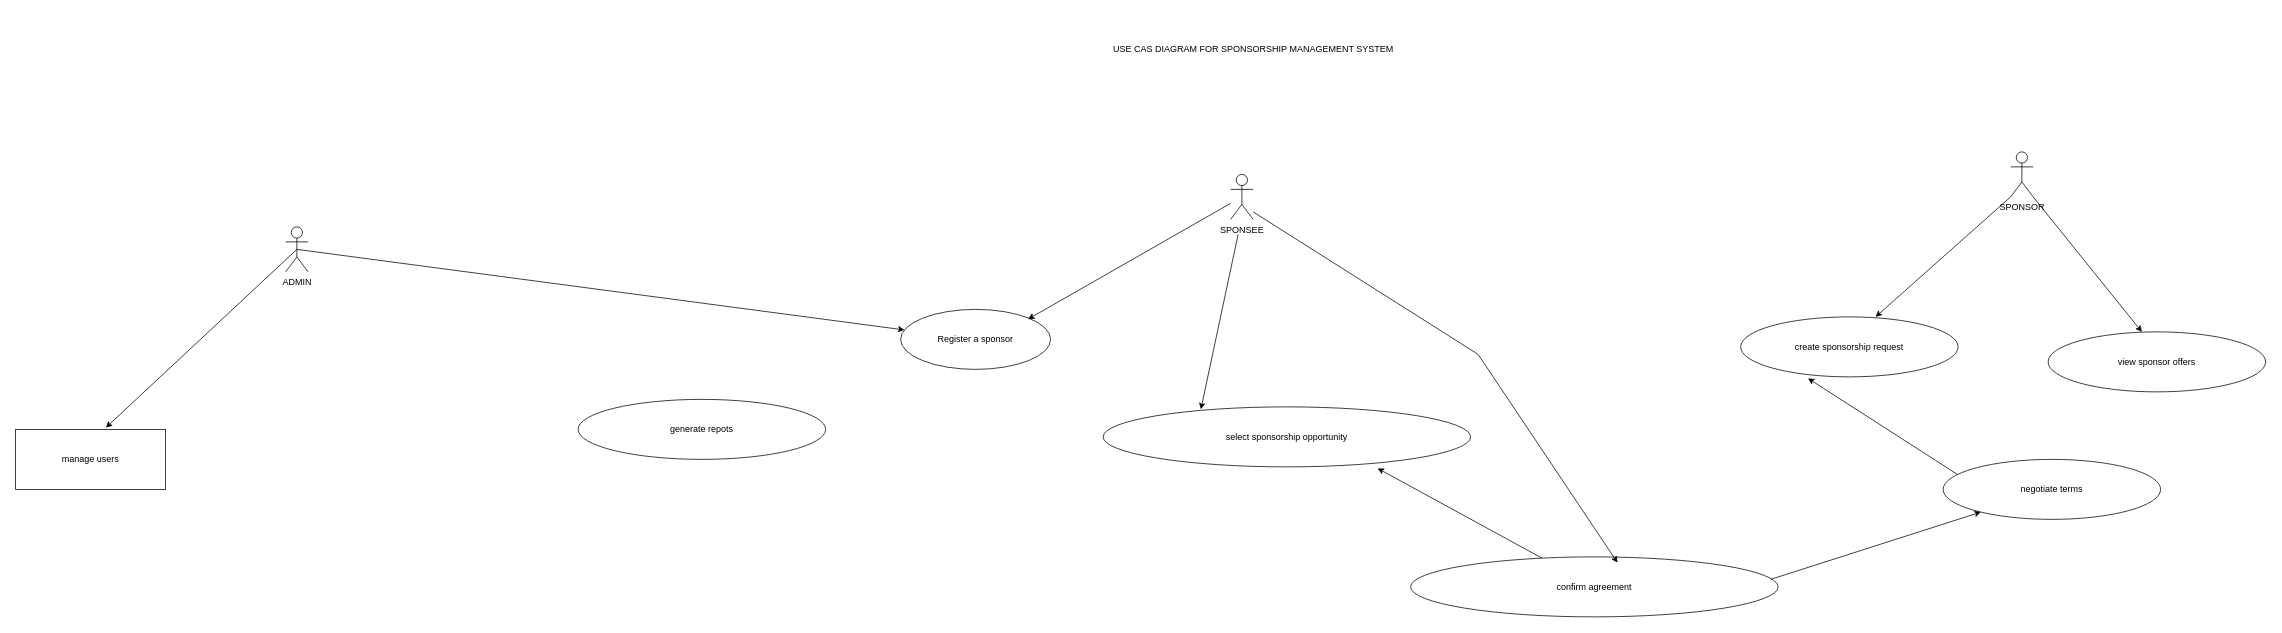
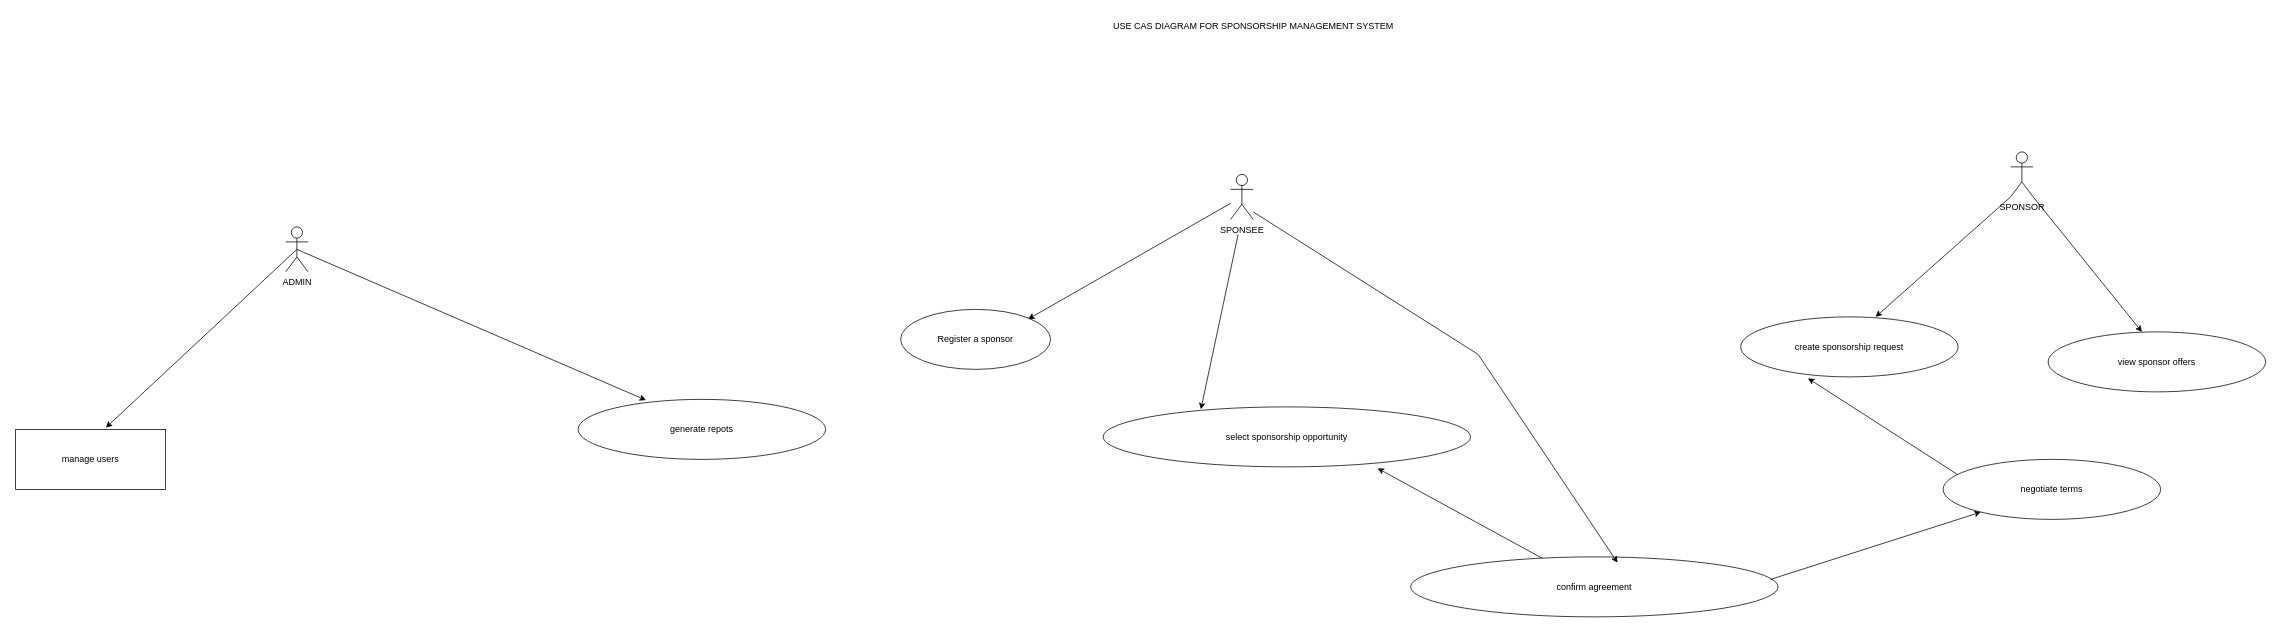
node "USE CAS DIAGRAM FOR SPONSORSHIP MANAGEMENT SYSTEM": moved (1253, 49) -> (1253, 27)
edge "ADMIN" -> "Register a sponsor": now "ADMIN" -> "generate repots"
